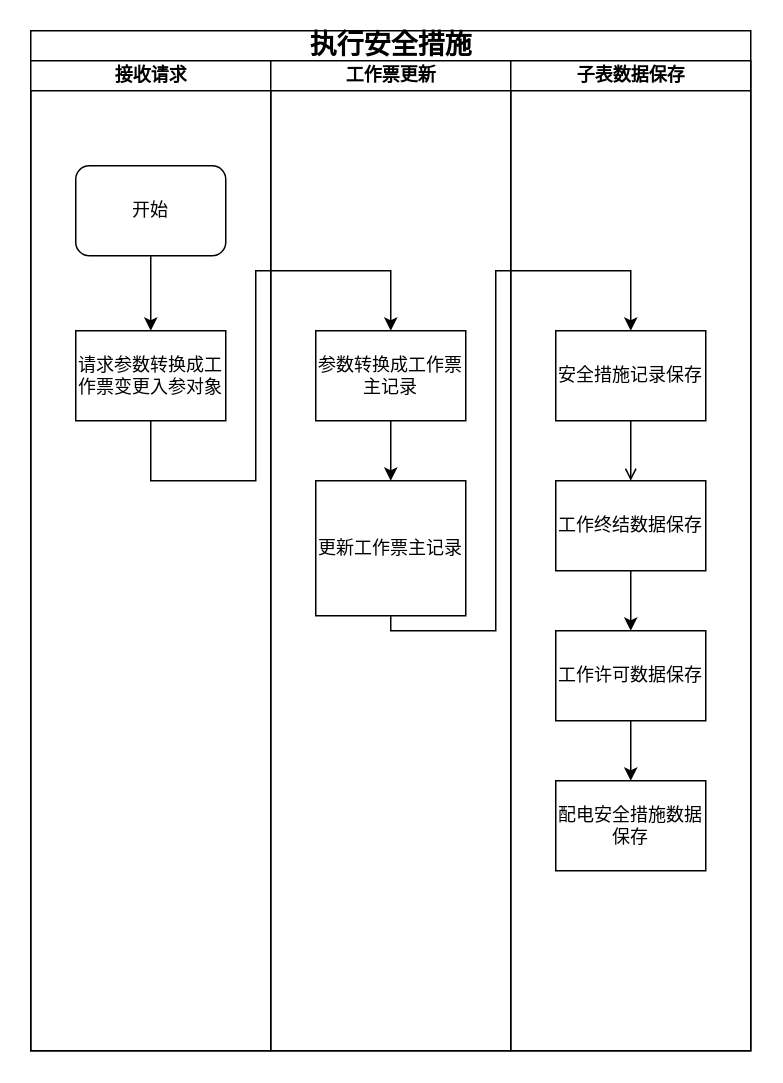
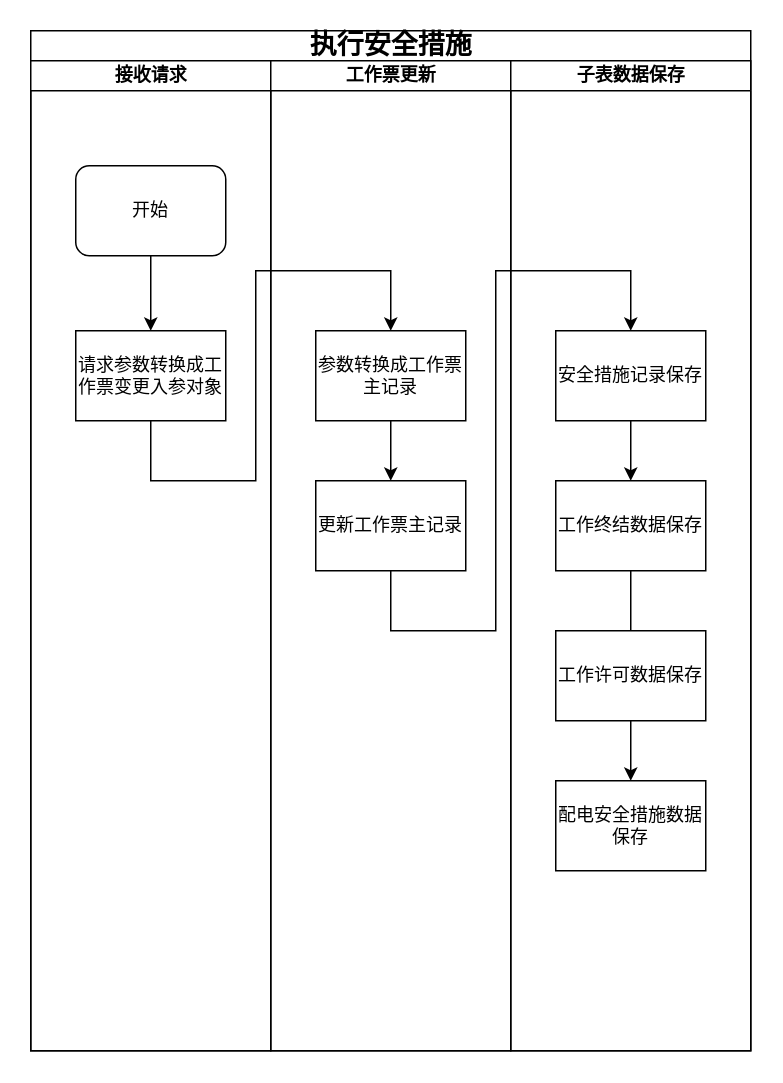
edge "安全措施记录保存" -> "工作终结数据保存": arrowhead open -> classic
node "更新工作票主记录": size 150x135 -> 150x90
edge "工作终结数据保存" -> "工作许可数据保存": arrowhead classic -> none
